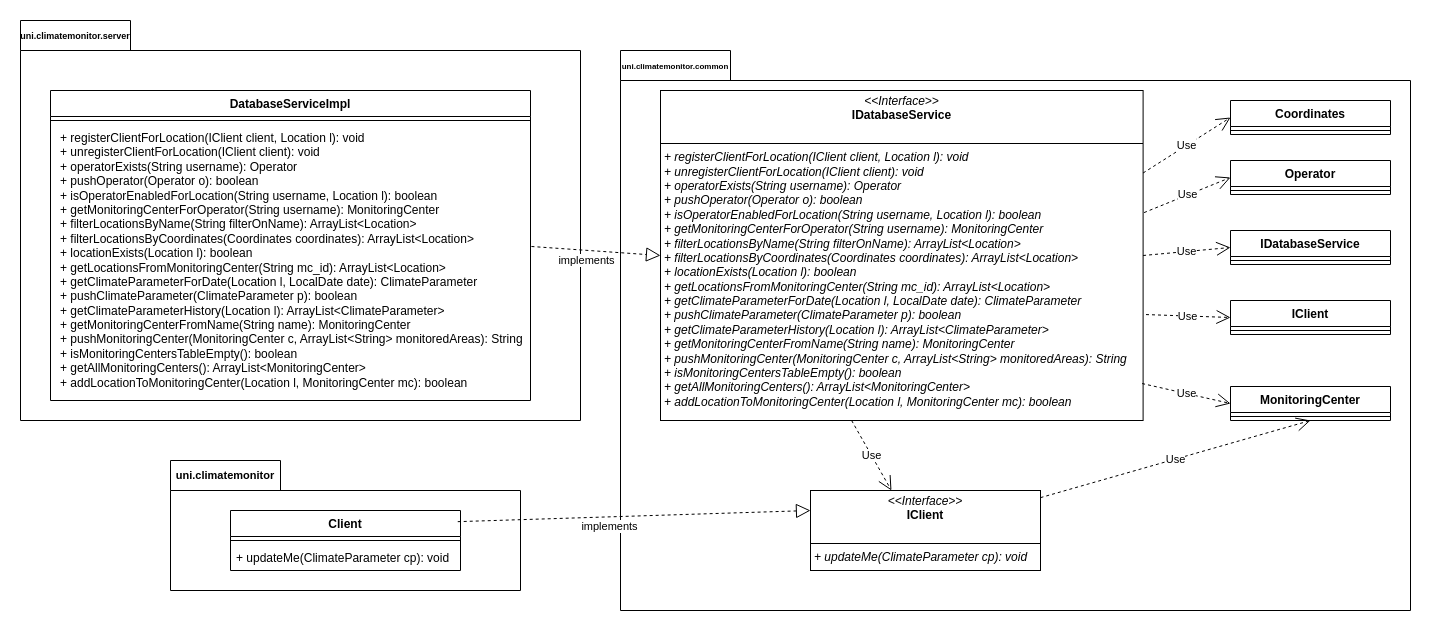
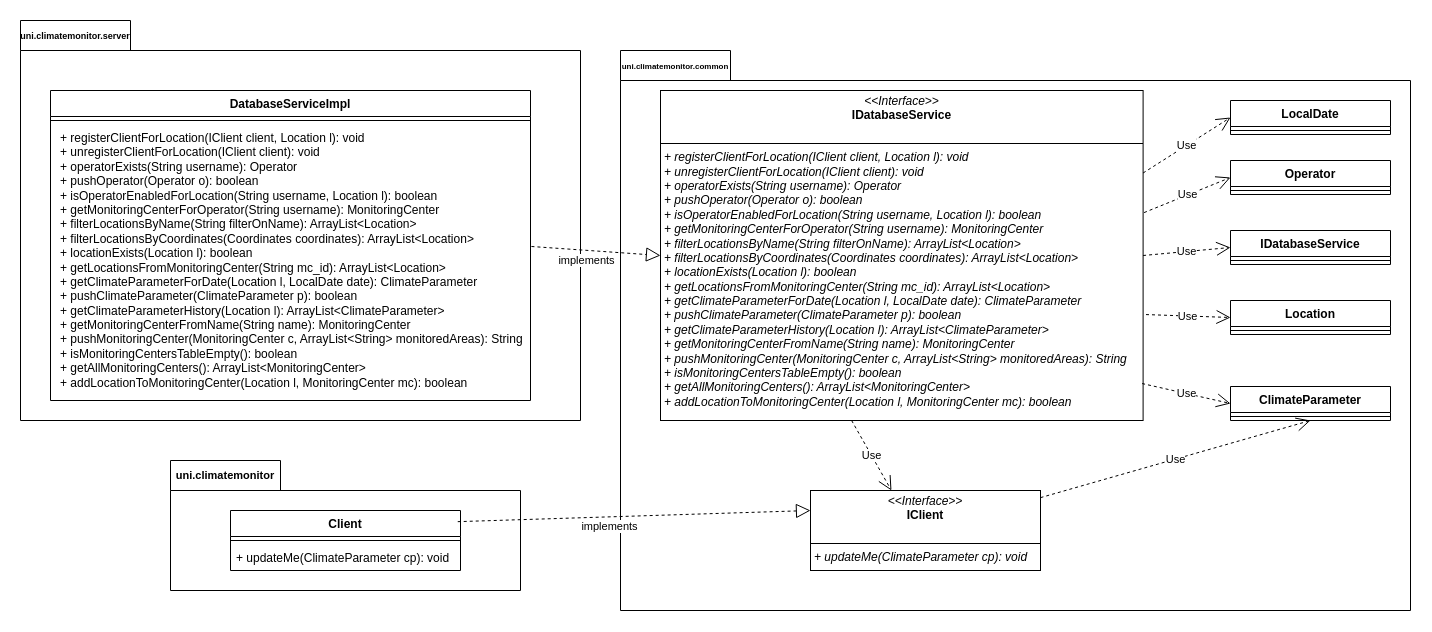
node "Coordinates": label "Coordinates" -> "LocalDate"
node "IClient": label "IClient" -> "Location"
node "MonitoringCenter": label "MonitoringCenter" -> "ClimateParameter"
